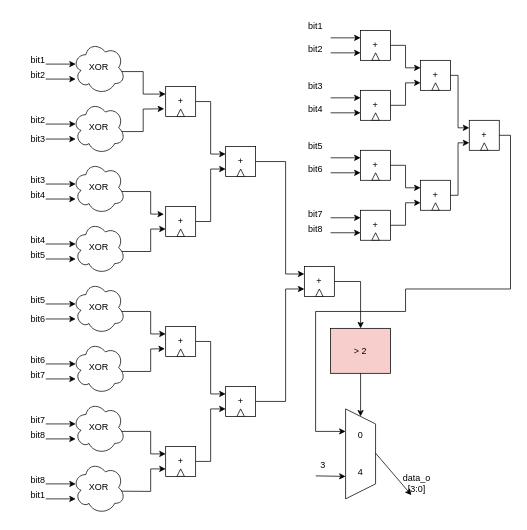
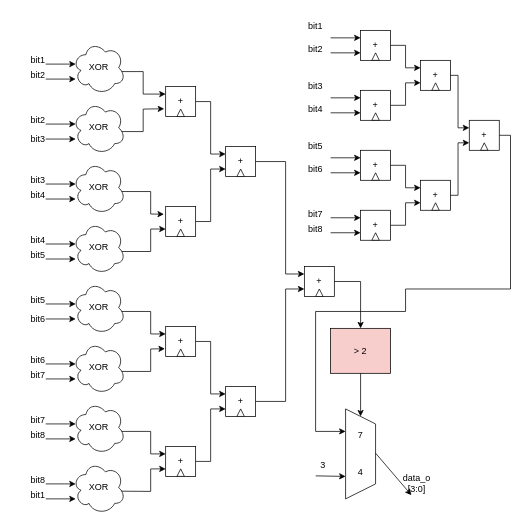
node "0": label "0" -> "7"
